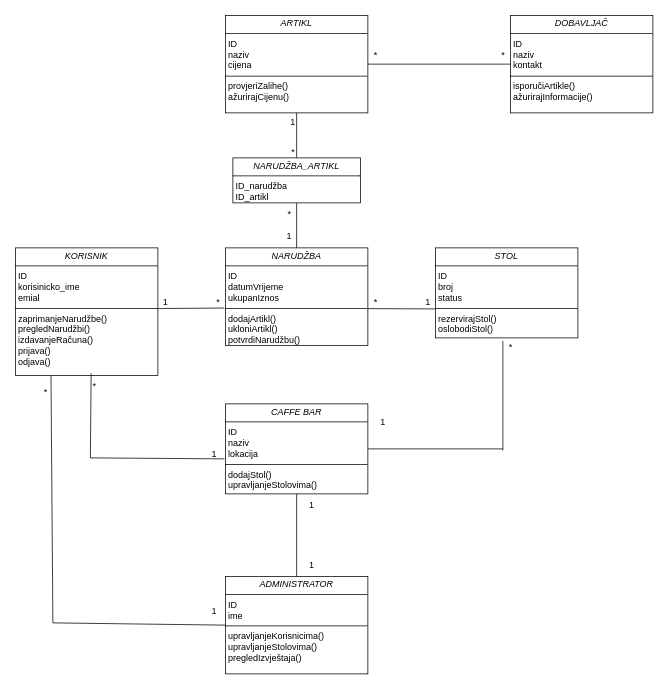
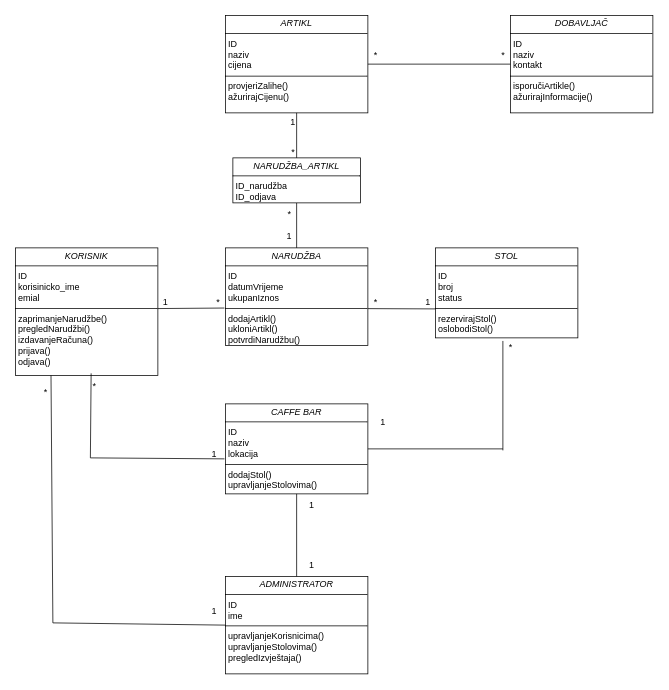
node "NARUDŽBA_ARTIKL ID_narudžba ID_artikl": label "NARUDŽBA_ARTIKL ID_narudžba ID_artikl" -> "NARUDŽBA_ARTIKL ID_narudžba ID_odjava"
